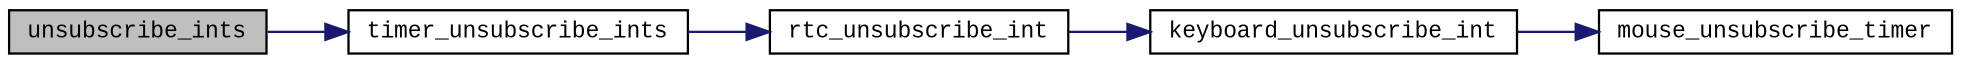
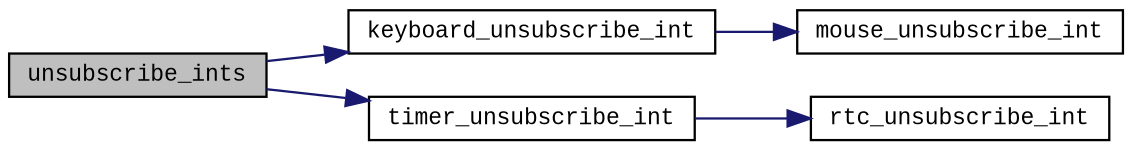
node "timer_unsubscribe_ints": label "timer_unsubscribe_ints" -> "timer_unsubscribe_int"
edge "rtc_unsubscribe_int" -> "keyboard_unsubscribe_int": now "unsubscribe_ints" -> "keyboard_unsubscribe_int"
node "mouse_unsubscribe_timer": label "mouse_unsubscribe_timer" -> "mouse_unsubscribe_int"
